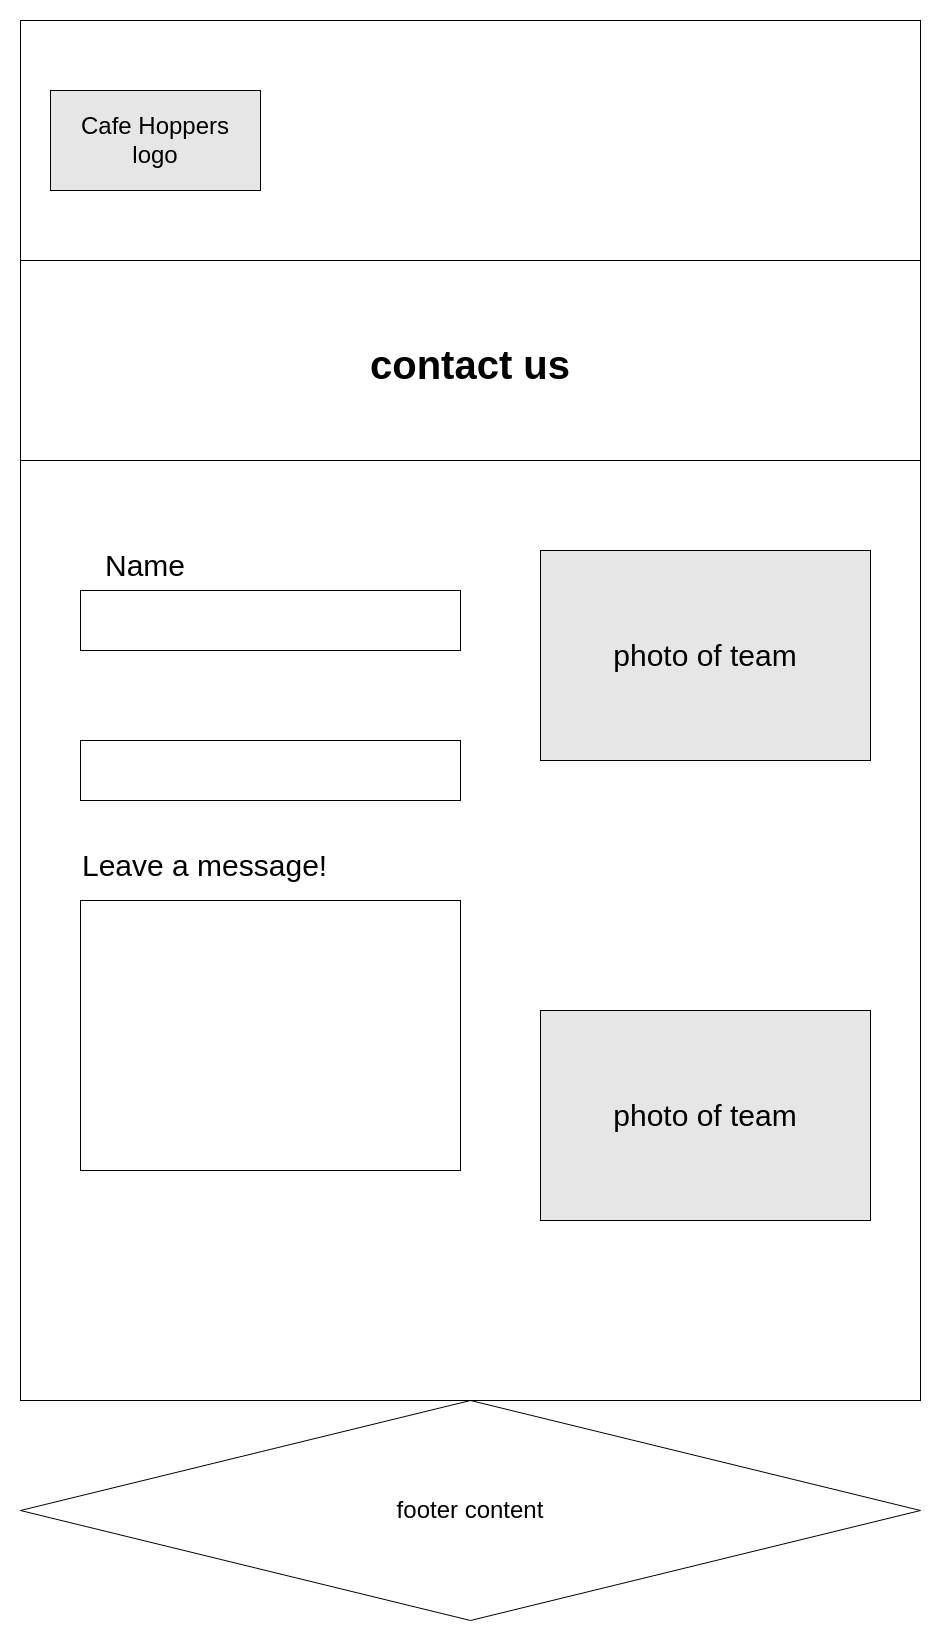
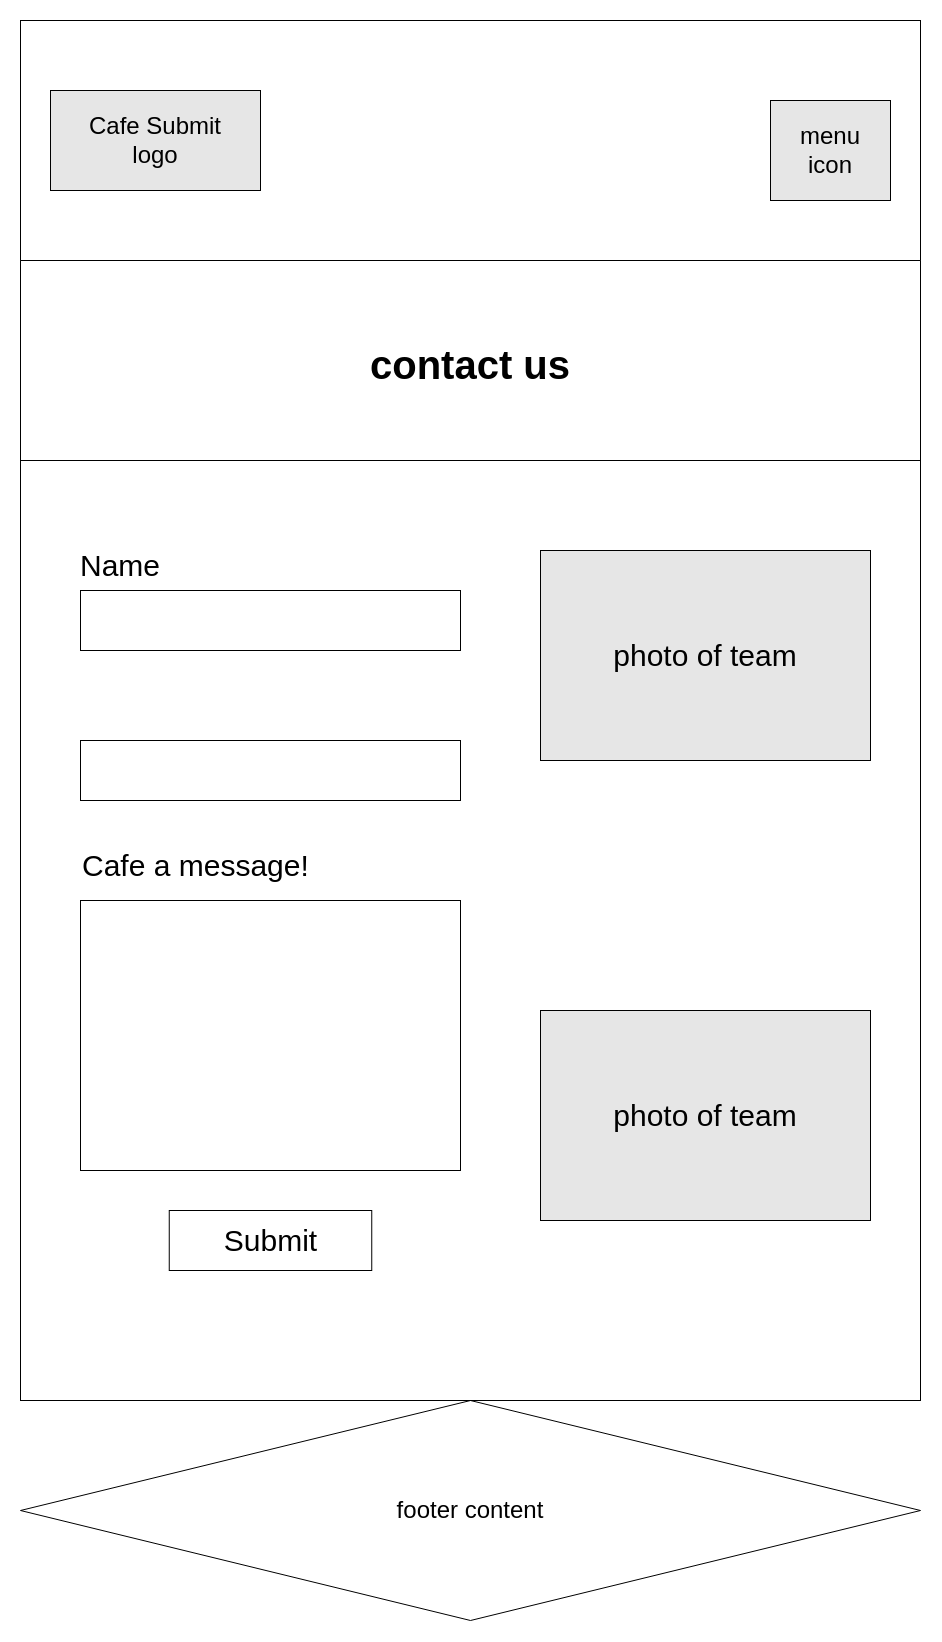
node "Cafe Hoppers logo": label "Cafe Hoppers logo" -> "Cafe Submit logo"
node "menu icon": added
node "Name": moved (146, 566) -> (121, 566)
node "Leave a message!": label "Leave a message!" -> "Cafe a message!"
node "Submit": added
